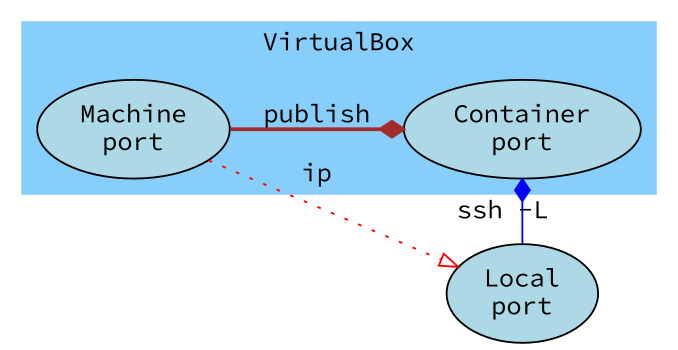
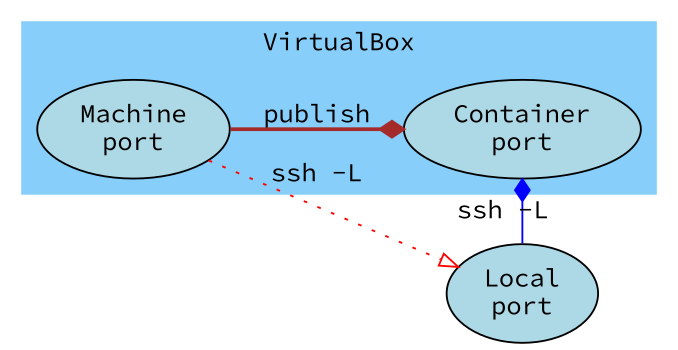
edge "Machine port" -> "Local port": label "ip" -> "ssh -L"
